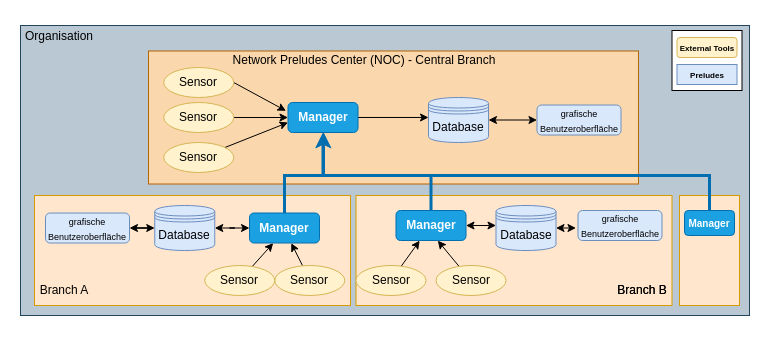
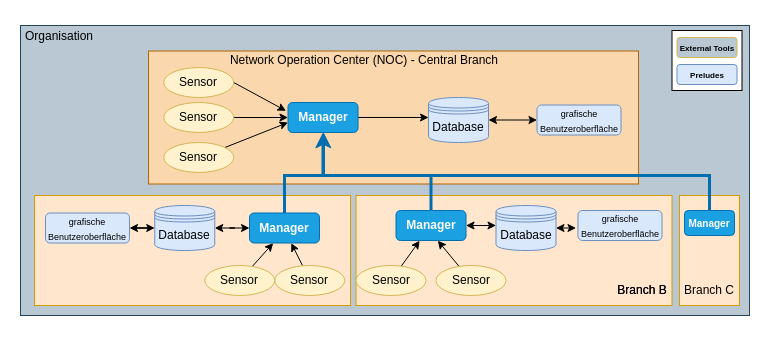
node "External Tools": fillcolor #fff2cc -> #bac8d3
node "Network Preludes Center (NOC) - Central Branch": label "Network Preludes Center (NOC) - Central Branch" -> "Network Operation Center (NOC) - Central Branch"
node "Preludes": shape rectangle -> rounded rectangle
node "Branch A": removed
node "Branch C": added
